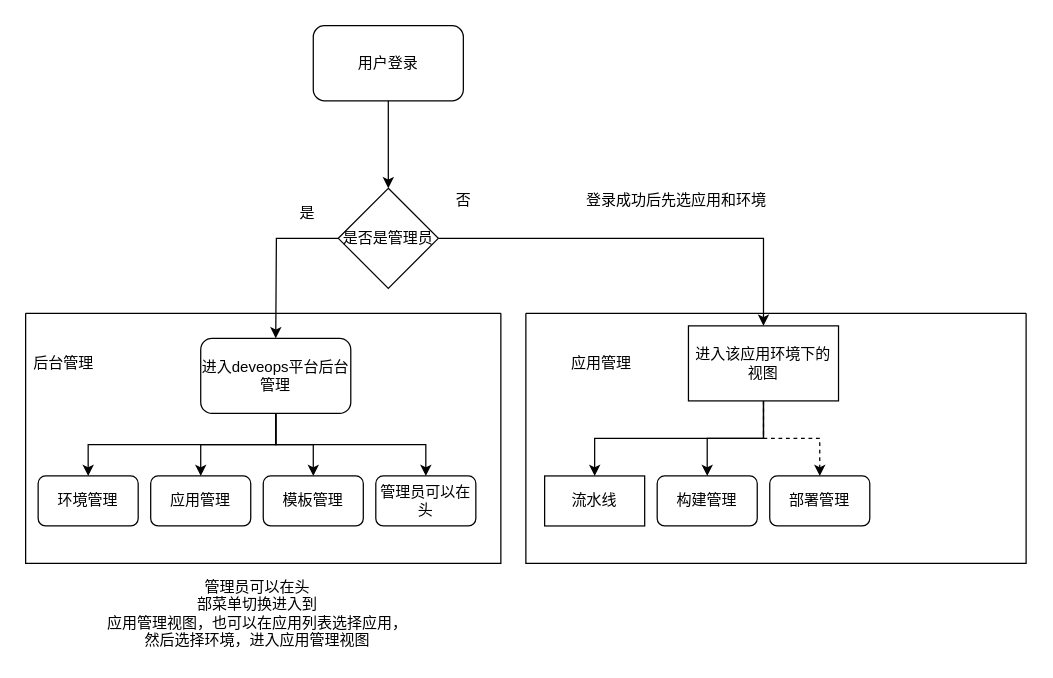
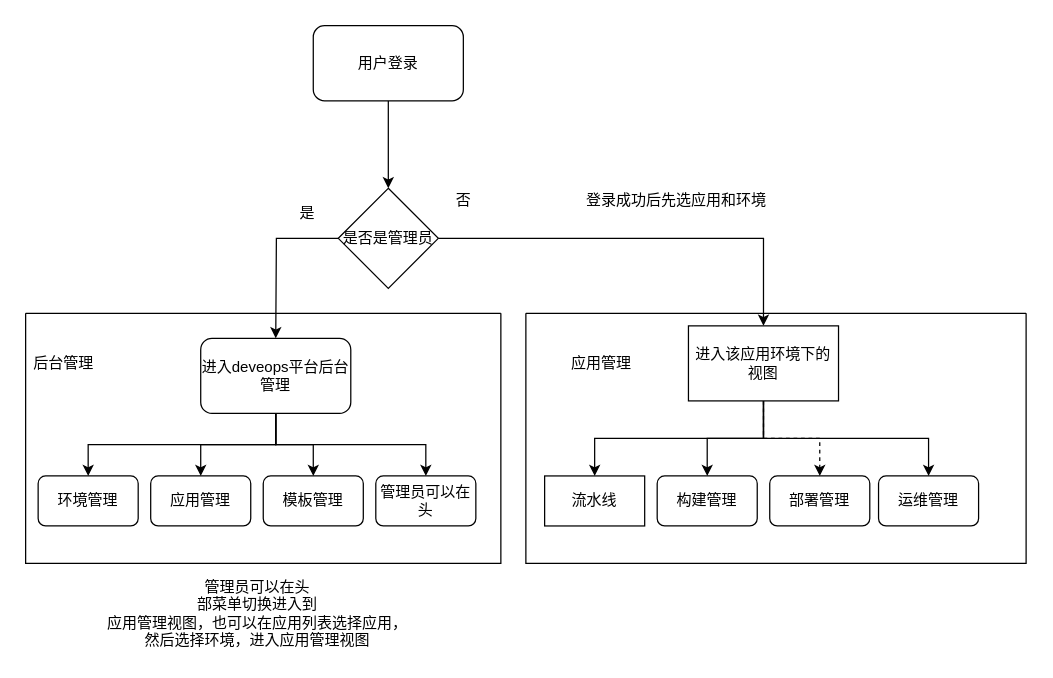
edge "进入该应用环境下的视图" -> "运维管理": added
node "运维管理": added
